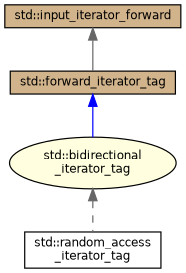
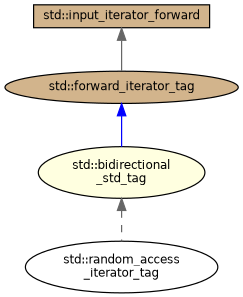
node "std::forward_iterator_tag": shape box -> ellipse
node "std::bidirectional _iterator_tag": label "std::bidirectional _iterator_tag" -> "std::bidirectional _std_tag"
node "std::random_access _iterator_tag": shape box -> ellipse
